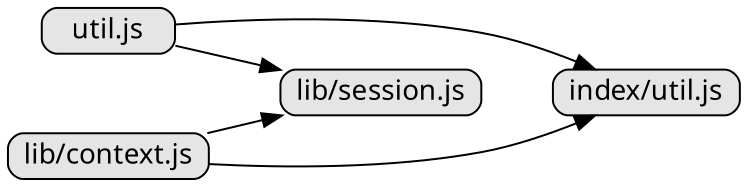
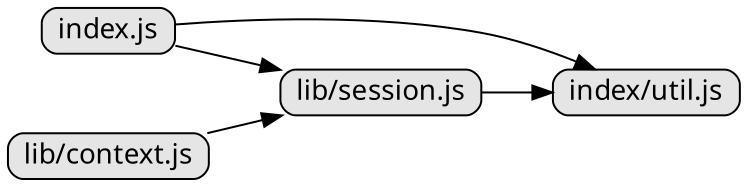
node "util.js": label "util.js" -> "index.js"
edge "lib/context.js" -> "index/util.js": now "lib/session.js" -> "index/util.js"
